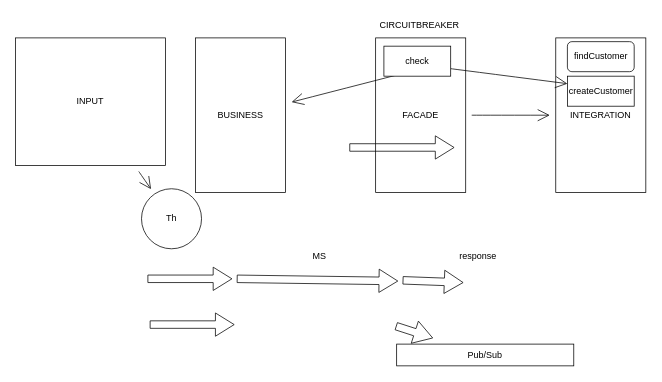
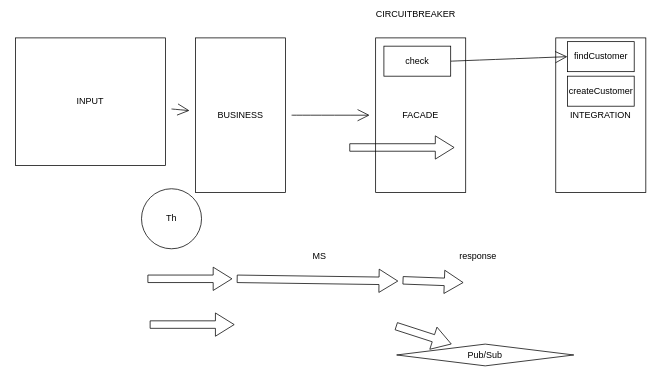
node "CIRCUITBREAKER": moved (419, 25) -> (415, 14)
node "findCustomer": shape rounded rectangle -> rectangle
edge "check" -> "createCustomer": removed
edge "check" -> "BUSINESS": now "check" -> "findCustomer"
edge "BUSINESS" -> "FACADE": added
edge "FACADE" -> "INTEGRATION": removed
edge "INPUT" -> "Th": now "INPUT" -> "BUSINESS"
node "Pub/Sub": shape rectangle -> diamond
